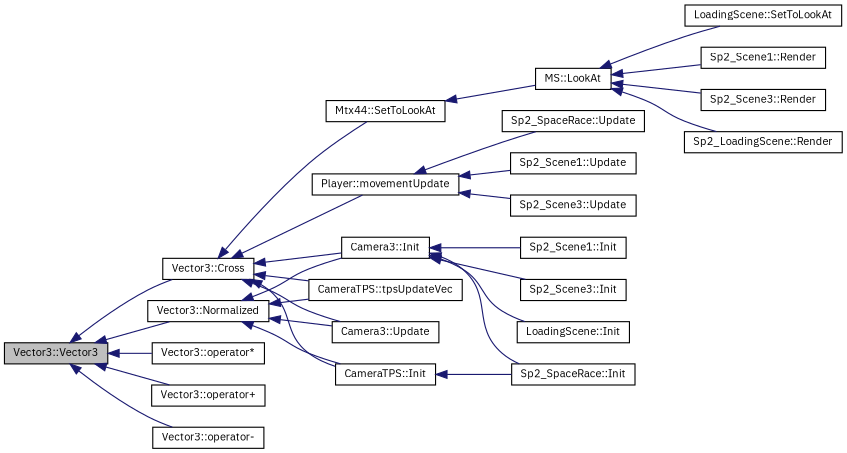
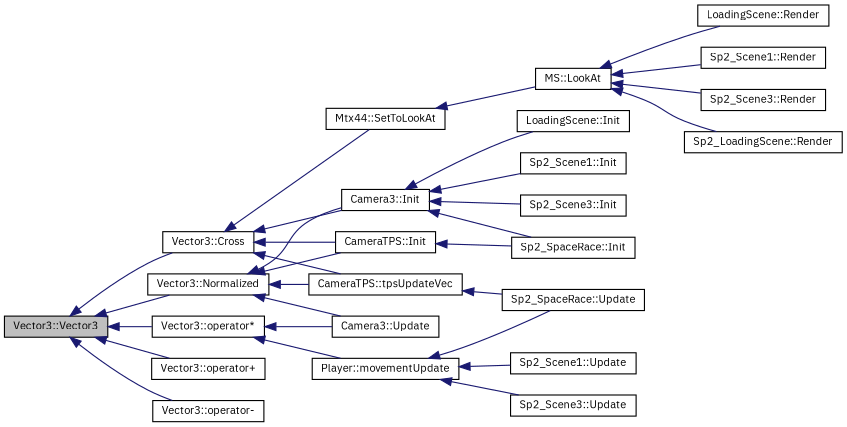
node "LoadingScene::SetToLookAt": label "LoadingScene::SetToLookAt" -> "LoadingScene::Render"
edge "Player::movementUpdate" -> "Vector3::Cross": now "Player::movementUpdate" -> "Vector3::operator*"
edge "Sp2_SpaceRace::Update" -> "CameraTPS::tpsUpdateVec": added
edge "Camera3::Update" -> "Vector3::Cross": now "Camera3::Update" -> "Vector3::operator*"
